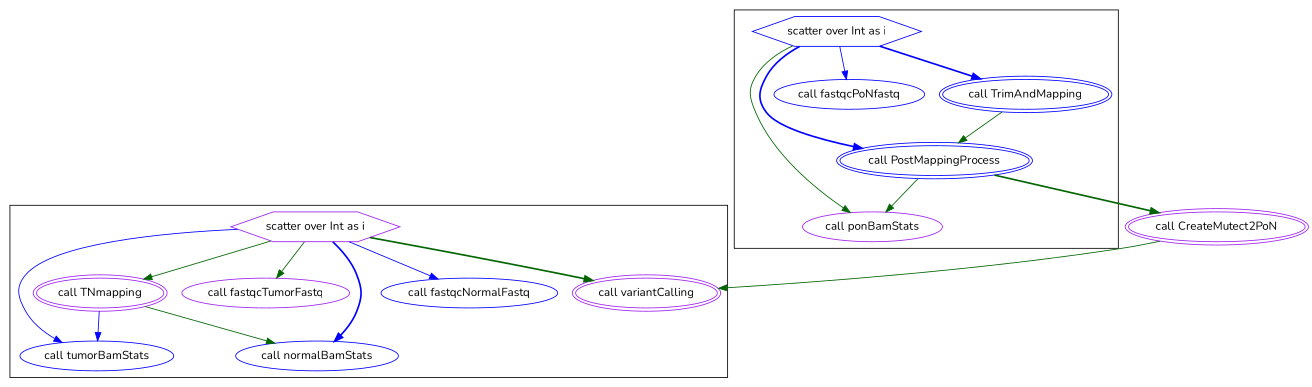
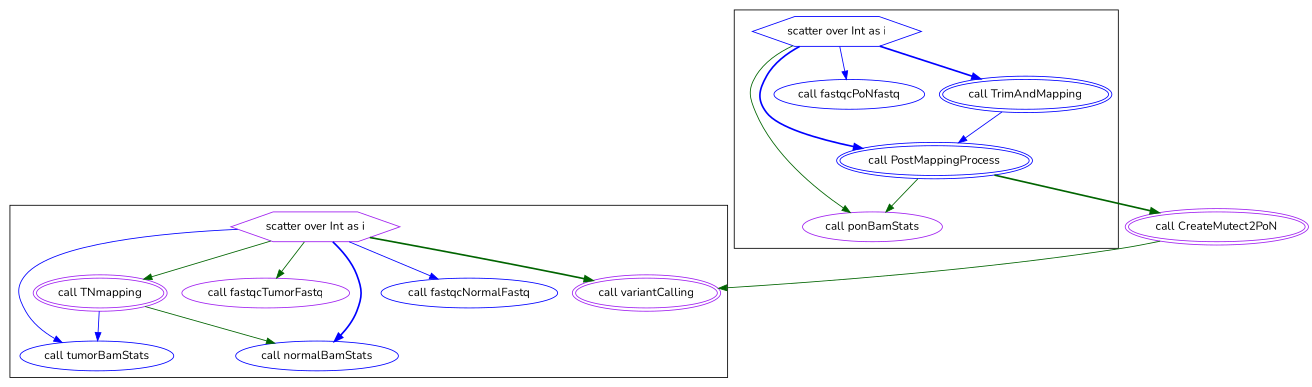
edge "call TrimAndMapping" -> "call PostMappingProcess": color darkgreen -> blue
